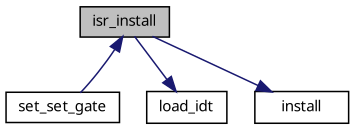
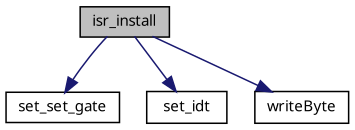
edge "set_set_gate" -> "isr_install": reversed
node "load_idt": label "load_idt" -> "set_idt"
node "install": label "install" -> "writeByte"
